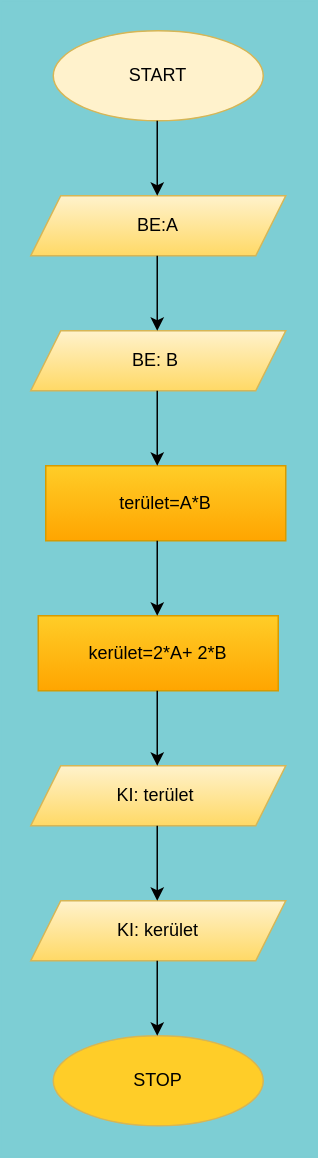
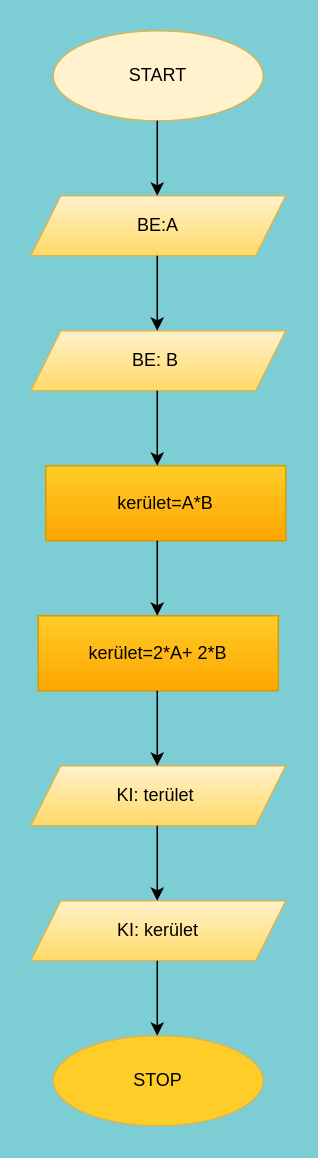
node "terület=A*B": label "terület=A*B" -> "kerület=A*B"
